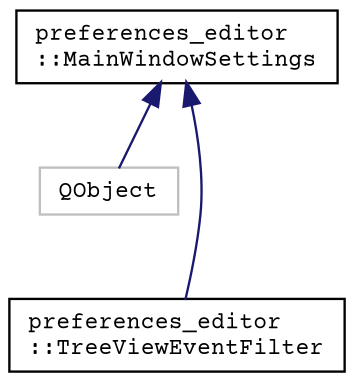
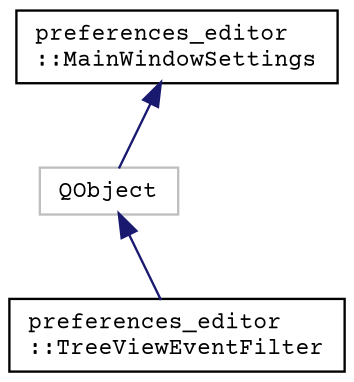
edge "preferences_editor ::TreeViewEventFilter" -> "preferences_editor ::MainWindowSettings": now "preferences_editor ::TreeViewEventFilter" -> "QObject"
